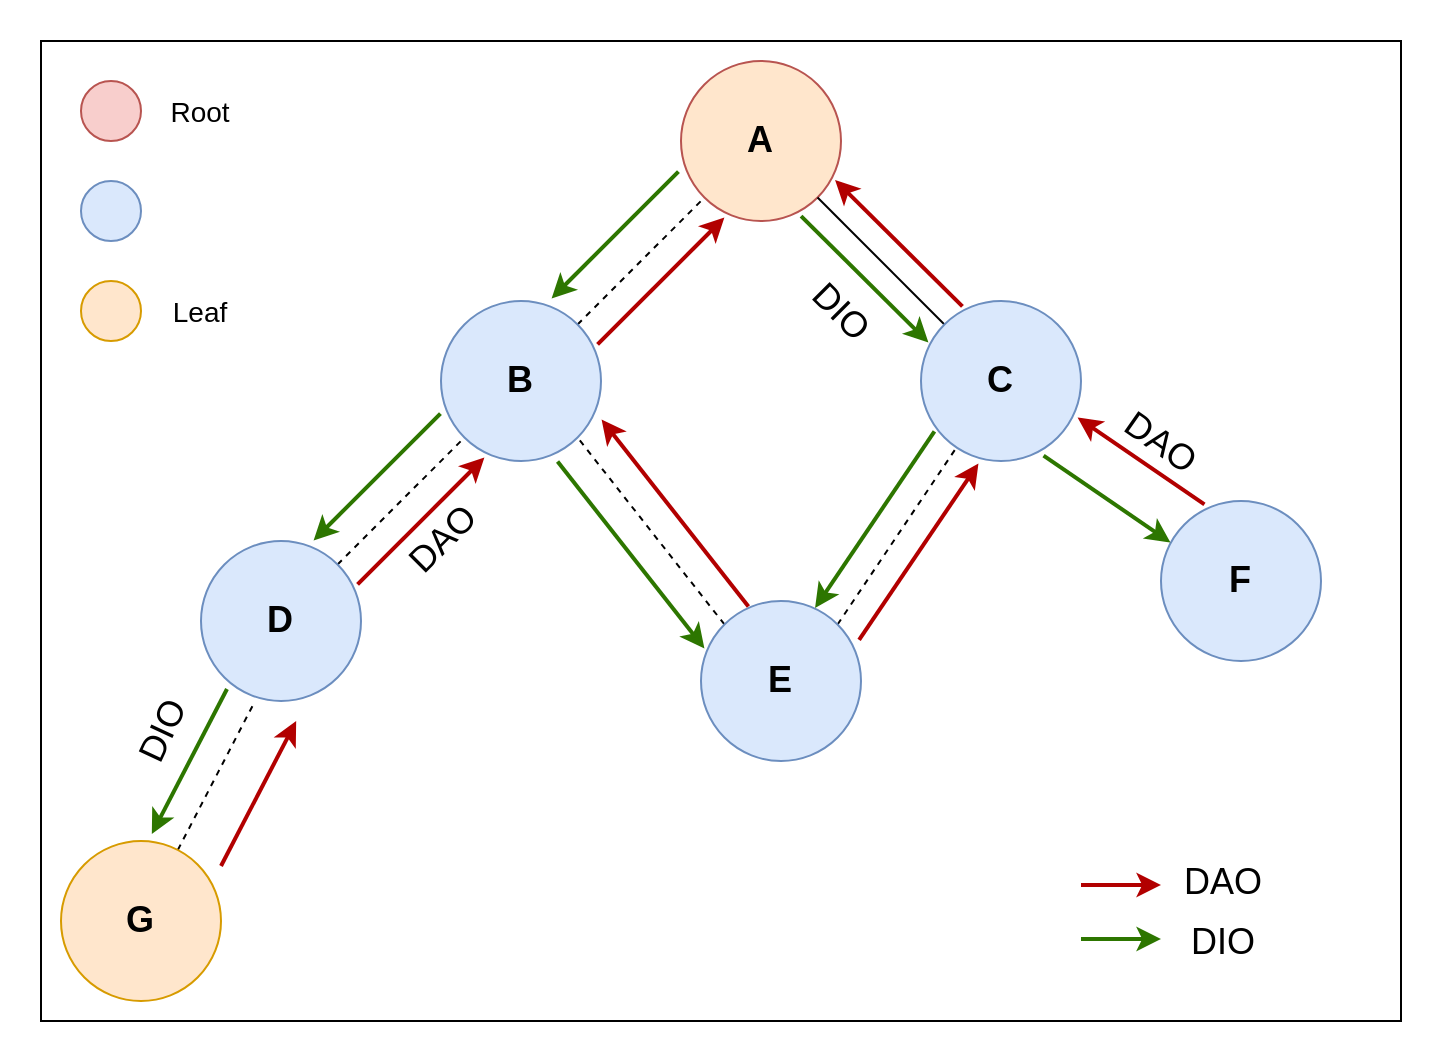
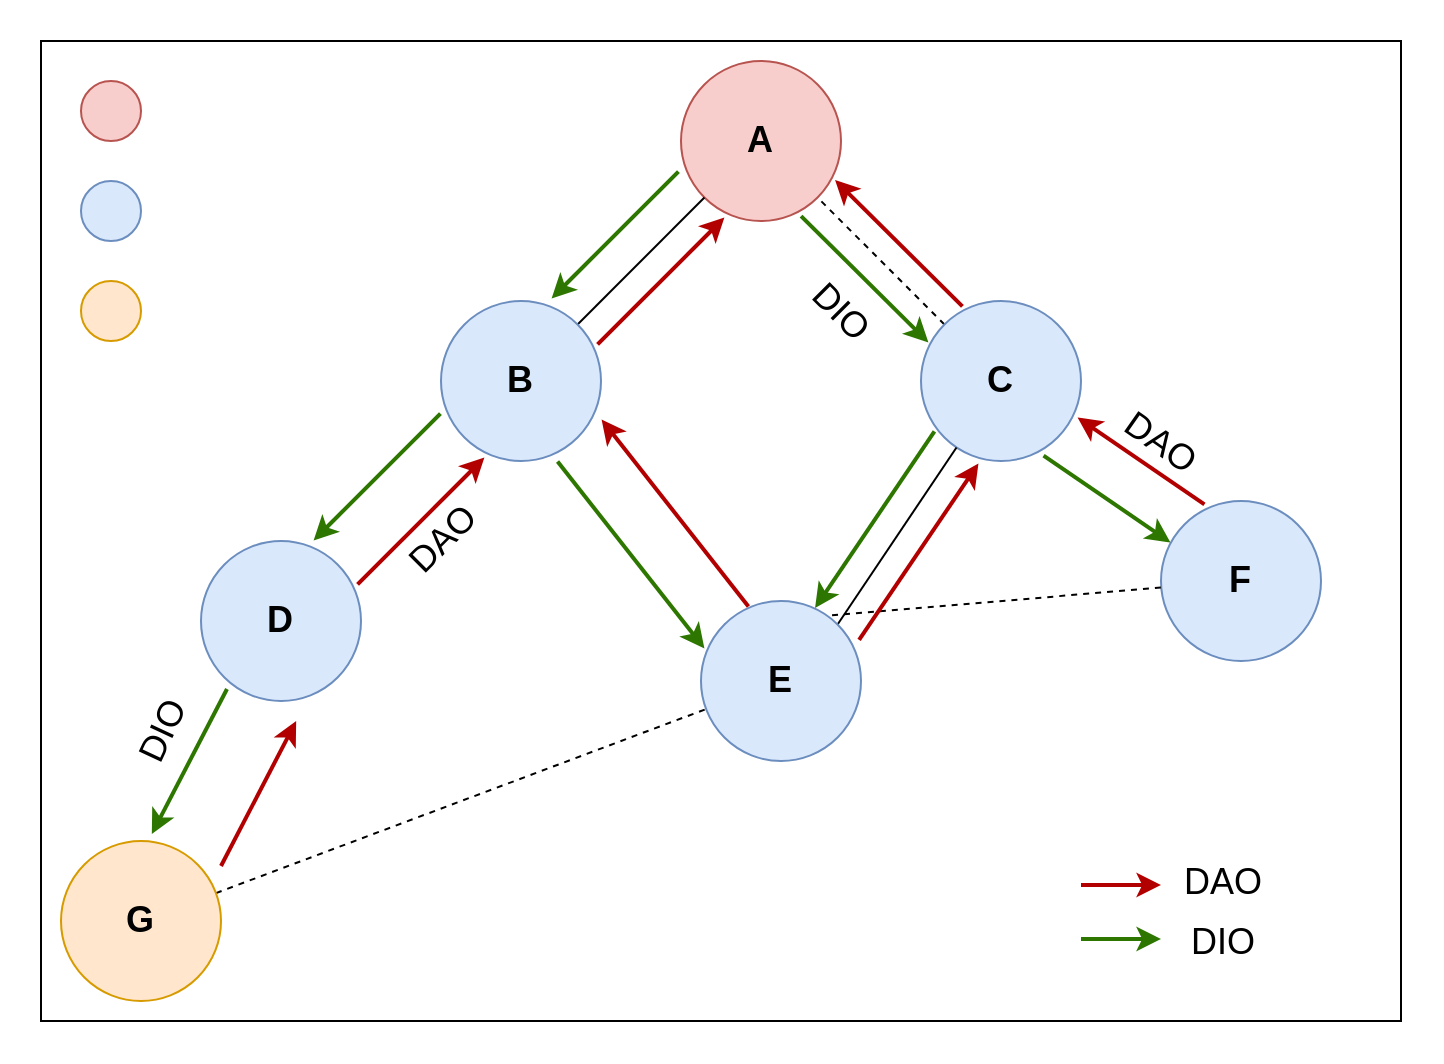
node "Root": removed
node "A": fillcolor #ffe6cc -> #f8cecc
edge "A" -- "C": style solid -> dashed
edge "A" -- "B": style dashed -> solid
node "Leaf": removed
edge "B" -- "D": removed
edge "B" -- "E": now "F" -- "E"
edge "C" -- "E": style dashed -> solid
edge "D" -- "G": now "E" -- "G"
